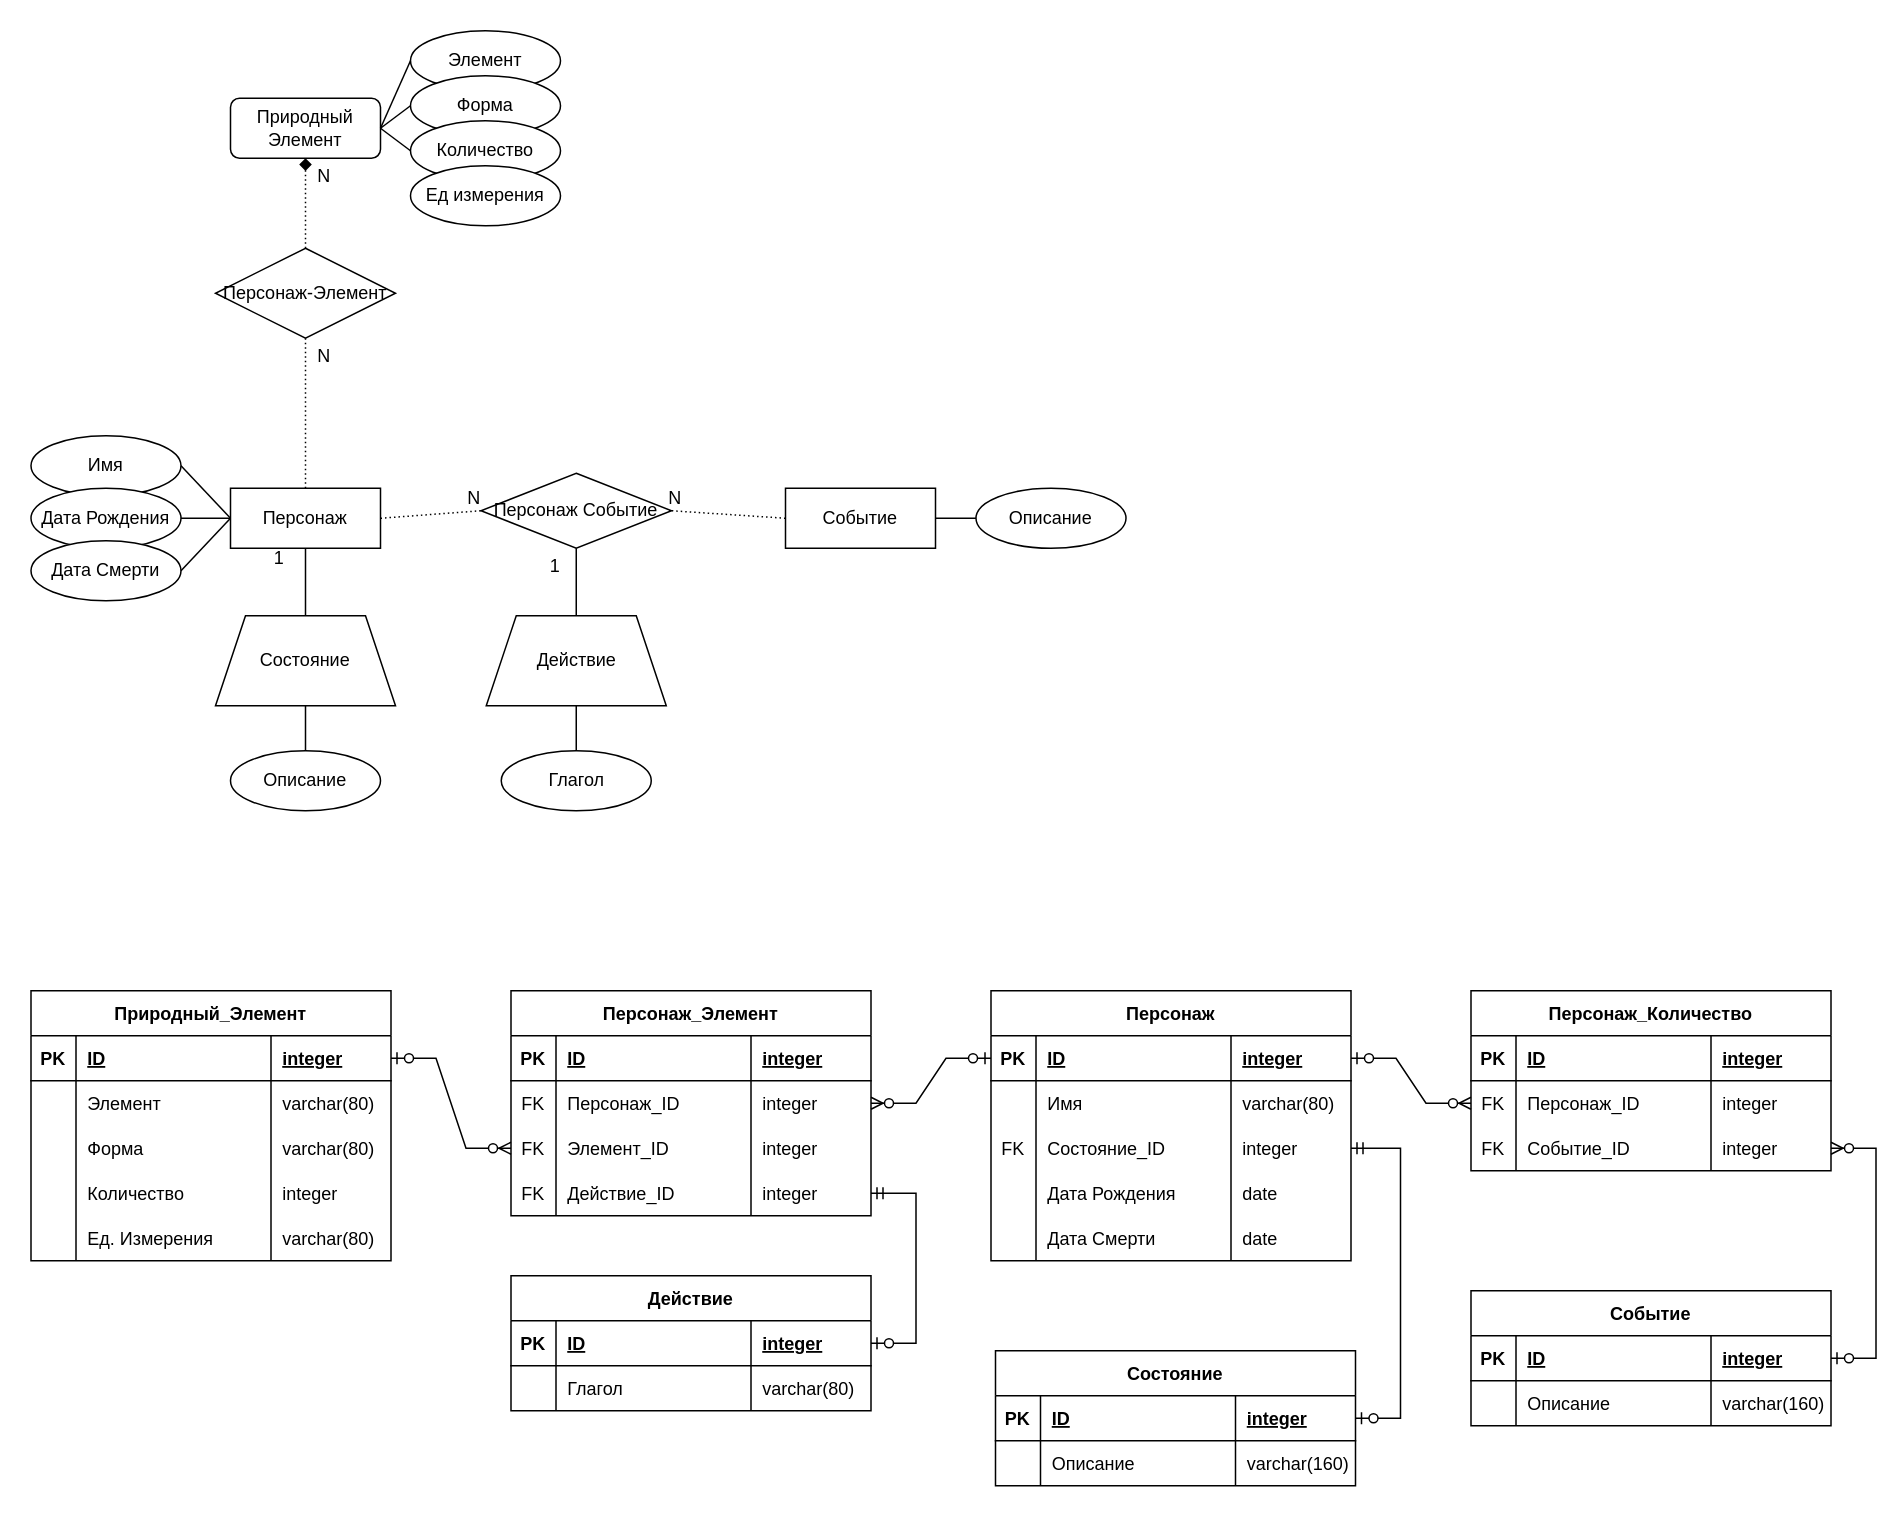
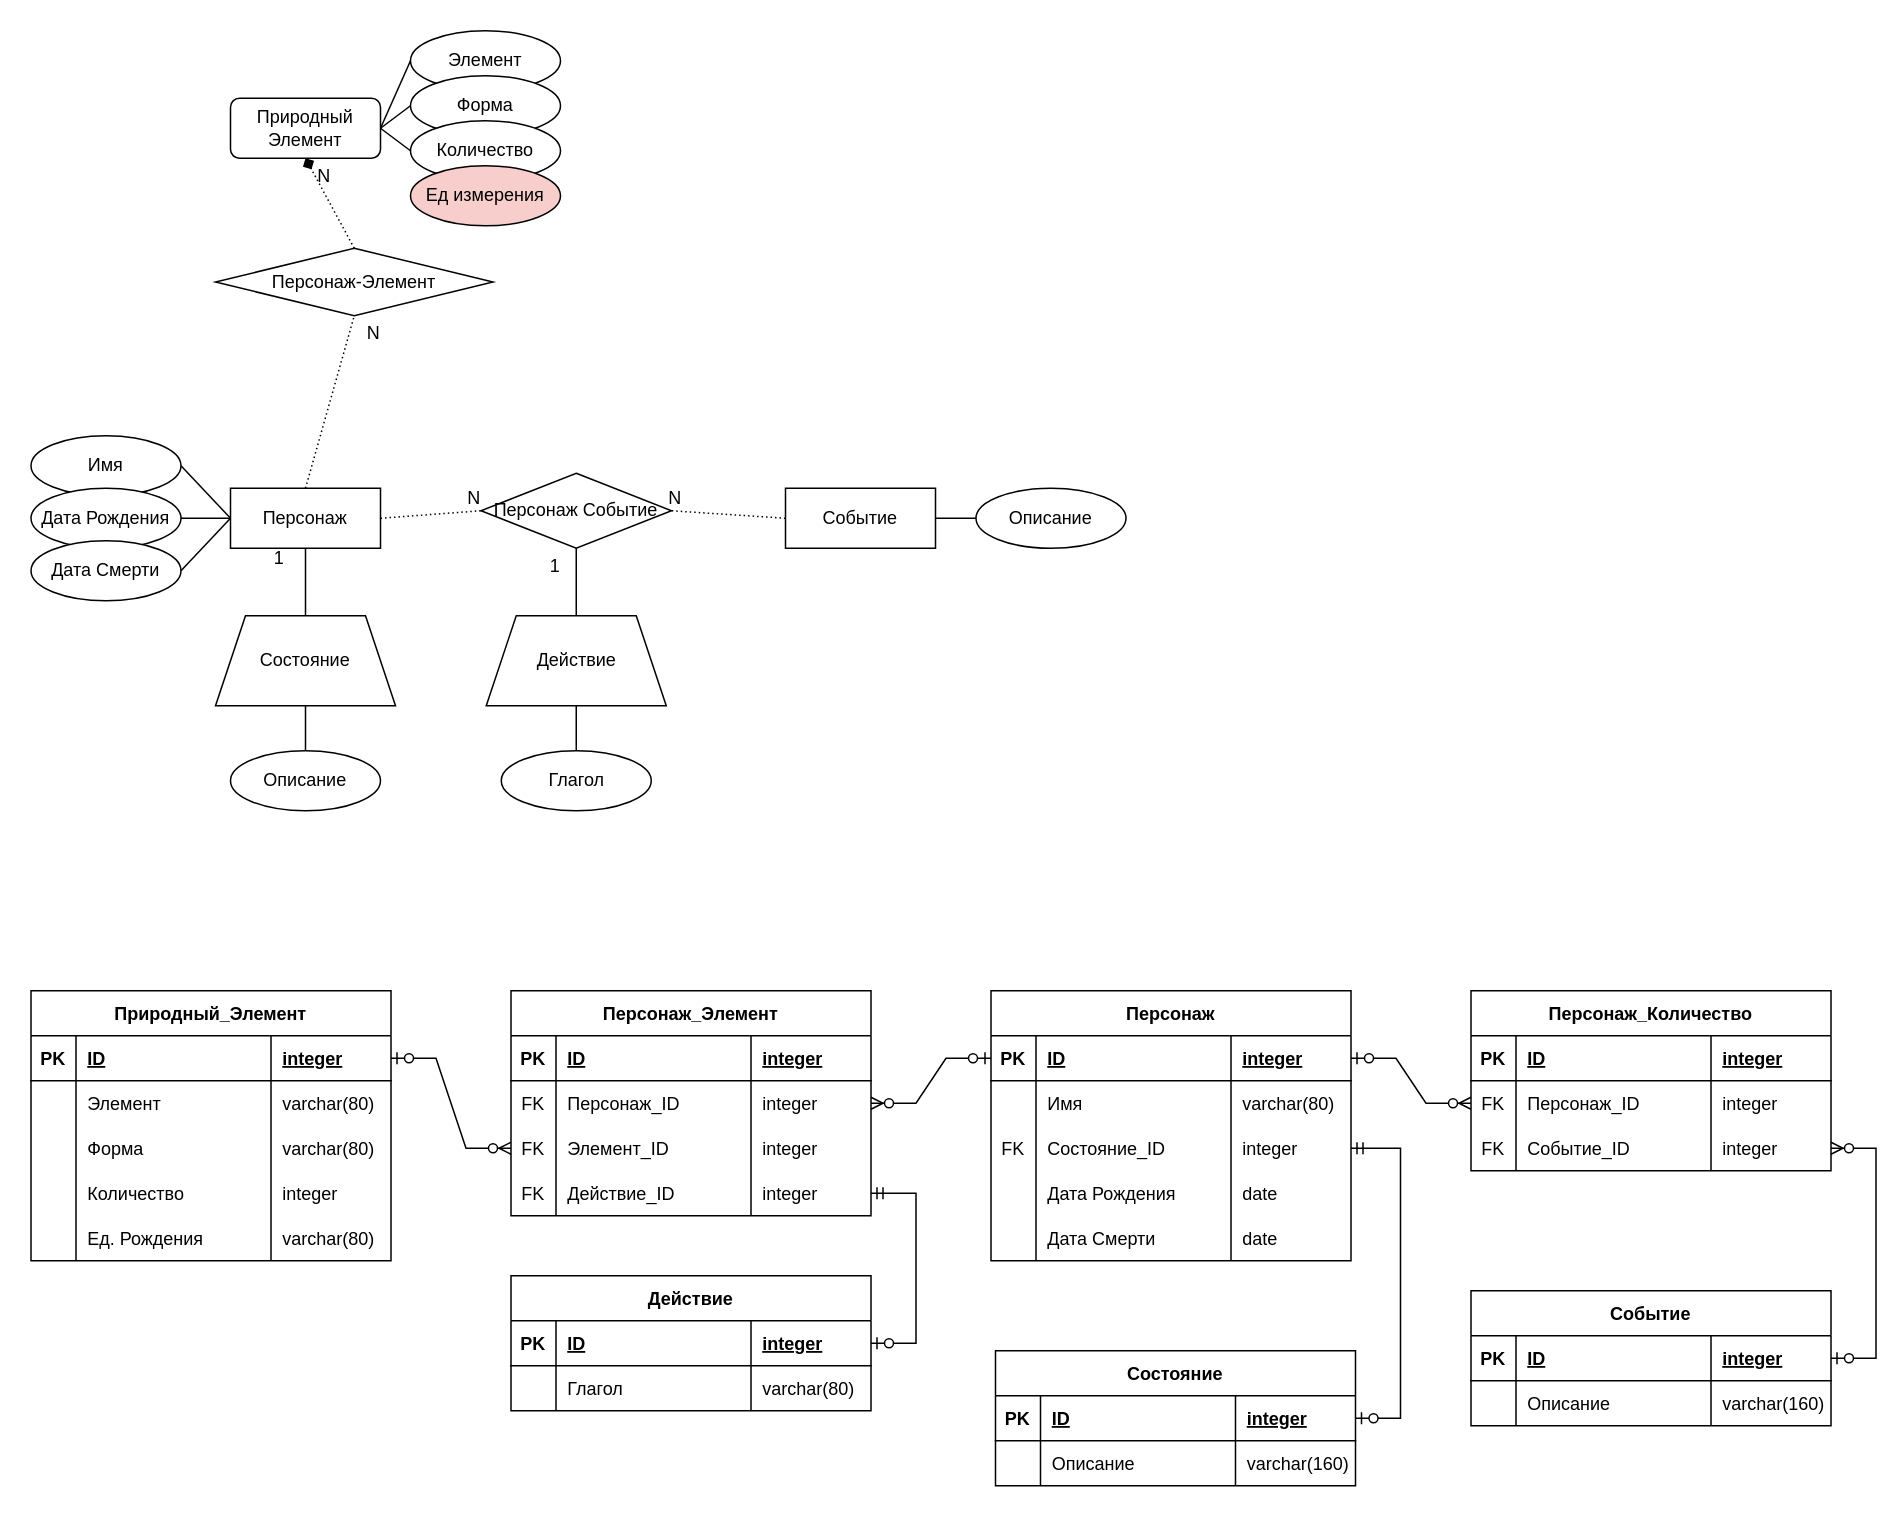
node "Ед измерения": fillcolor #ffffff -> #f8cecc
node "Персонаж-Элемент": size 180x90 -> 278x68
node "Ед. Измерения": label "Ед. Измерения" -> "Ед. Рождения"
